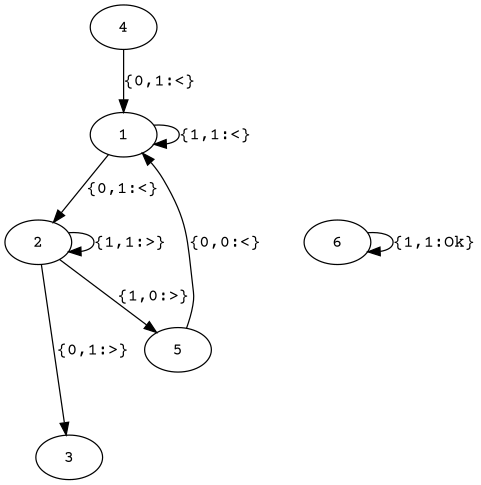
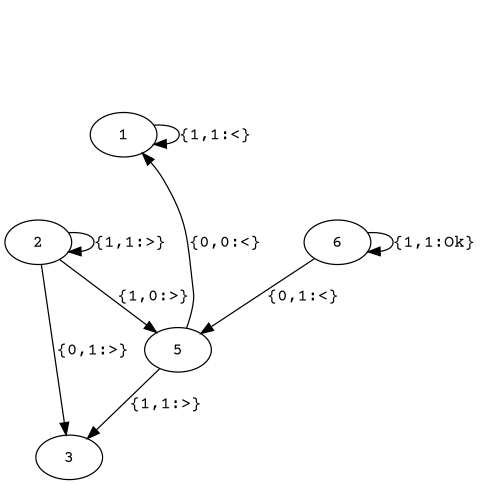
node "4": removed
edge "1" -> "2": removed, label "{0,1:<}"
edge "6" -> "5": added, label "{0,1:<}"
edge "5" -> "3": added, label "{1,1:>}"
